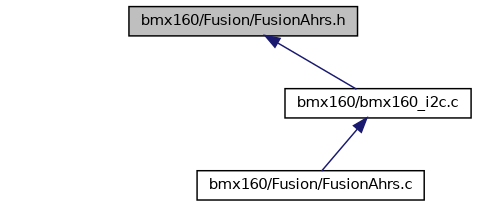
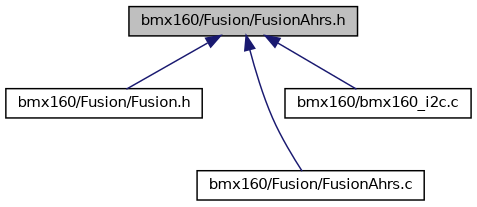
node "bmx160/Fusion/Fusion.h": added
edge "bmx160/Fusion/FusionAhrs.c" -> "bmx160/bmx160_i2c.c": now "bmx160/Fusion/FusionAhrs.c" -> "bmx160/Fusion/FusionAhrs.h"
